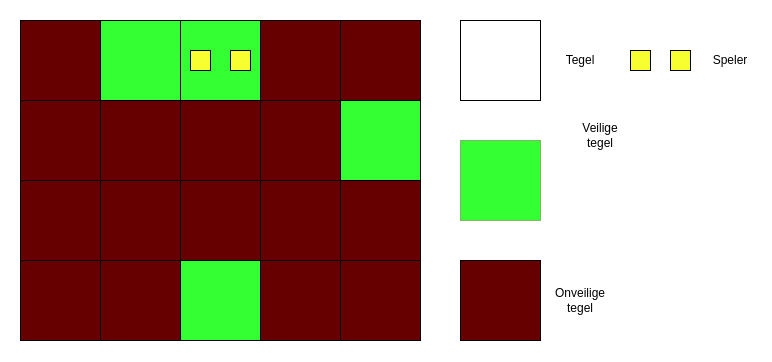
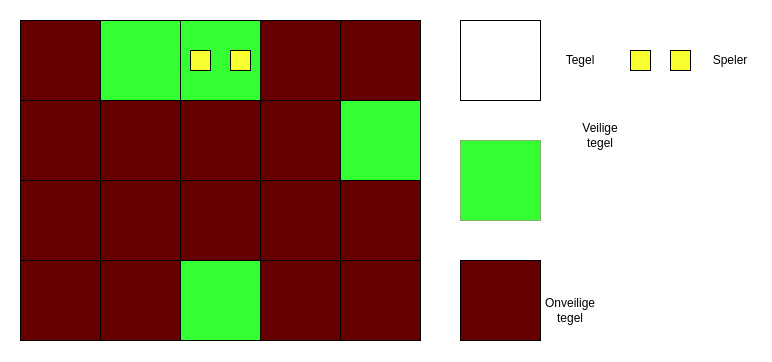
node "Onveilige tegel": moved (581, 301) -> (571, 311)
